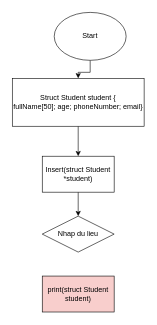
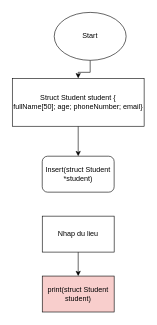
node "Insert(struct Student *student)": shape rectangle -> rounded rectangle
edge "Insert(struct Student *student)" -> "Nhap du lieu": removed
node "Nhap du lieu": shape diamond -> rectangle
edge "Nhap du lieu" -> "print(struct Student student)": added
